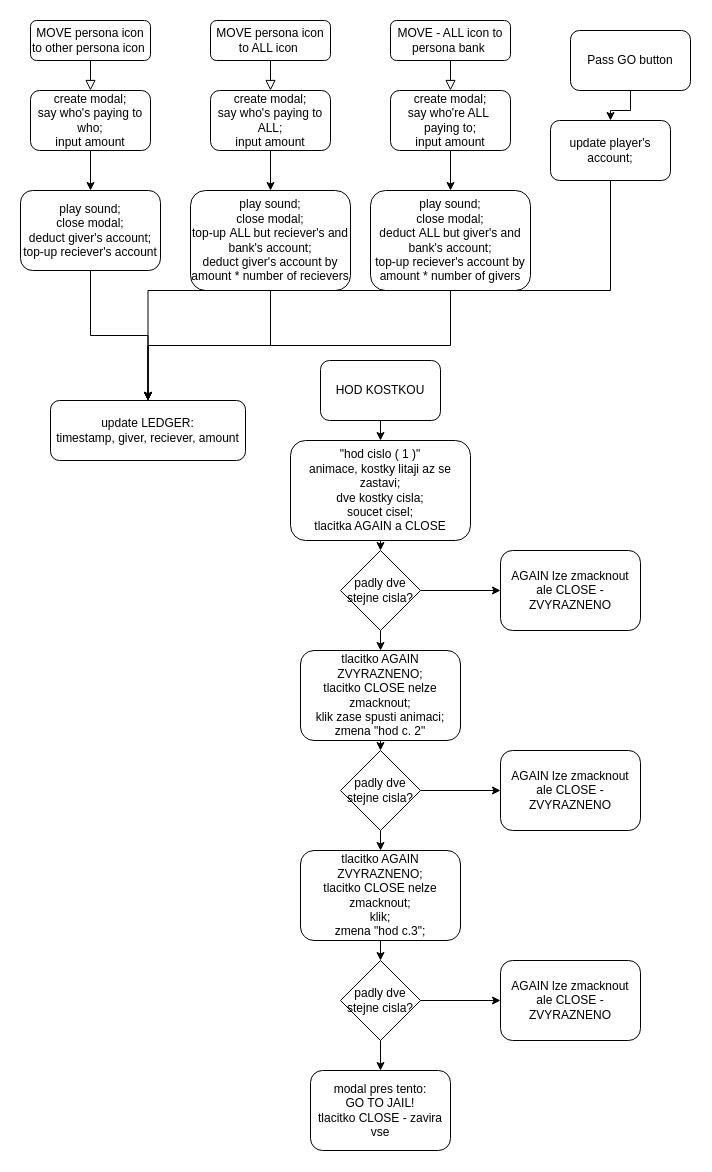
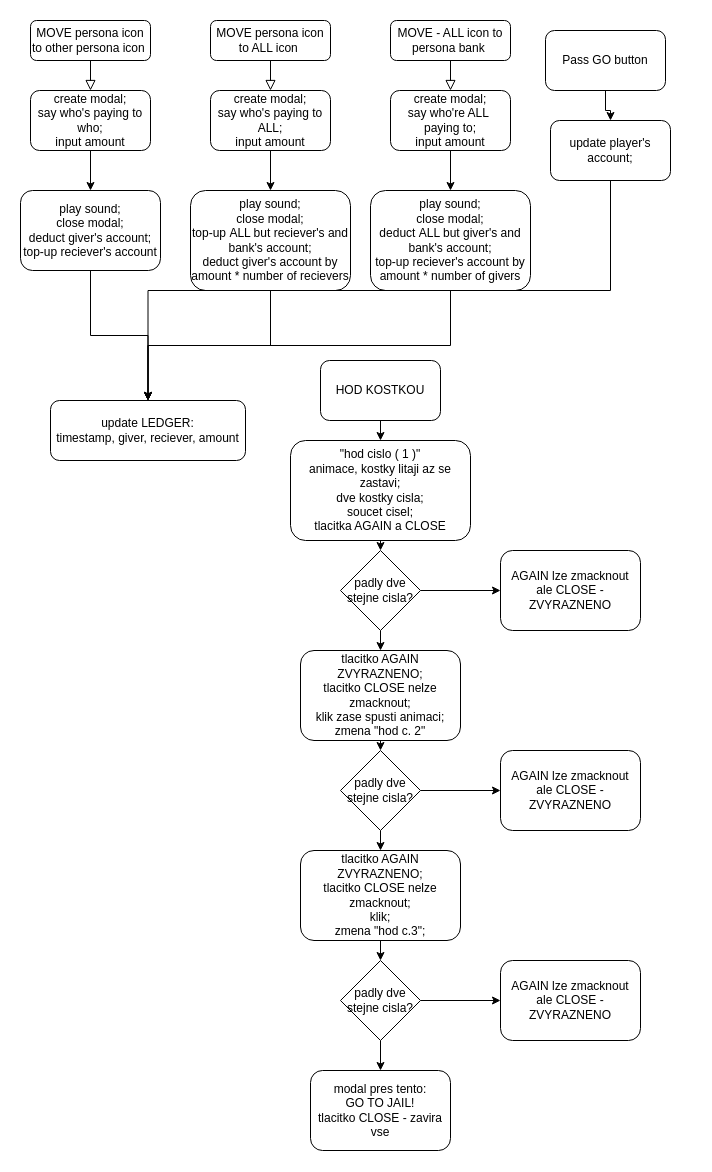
node "Pass GO button": moved (631, 61) -> (606, 61)
